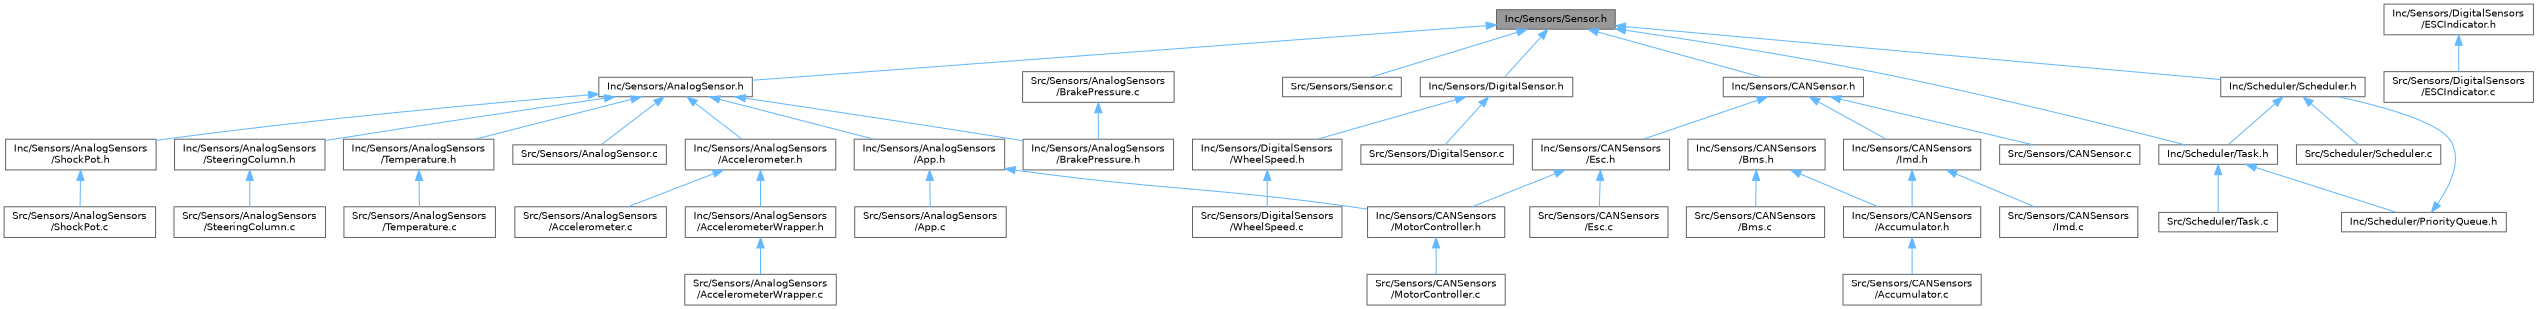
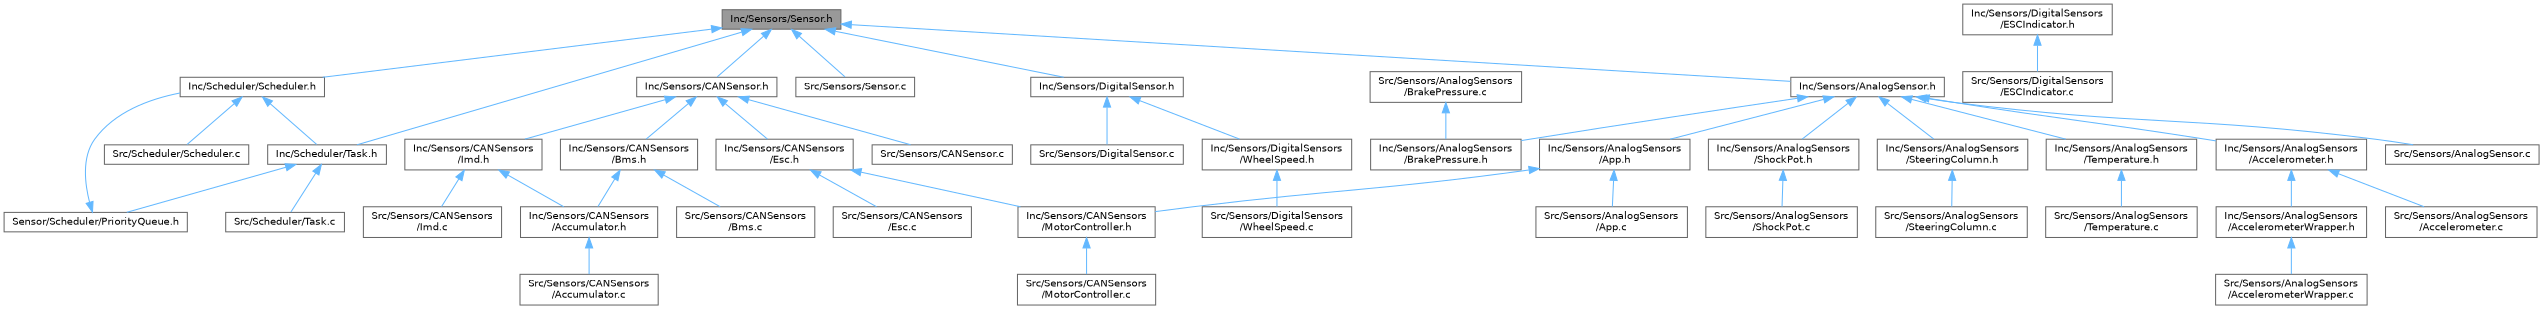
edge "Inc/Sensors/CANSensors /Bms.h" -> "Inc/Sensors/CANSensor.h": added
node "Inc/Scheduler/PriorityQueue.h": label "Inc/Scheduler/PriorityQueue.h" -> "Sensor/Scheduler/PriorityQueue.h"
